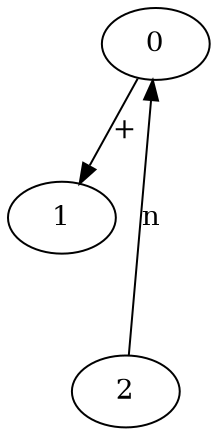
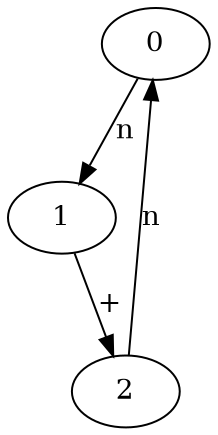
edge "0" -> "1": label "+" -> "n"
edge "1" -> "2": added, label "+"
